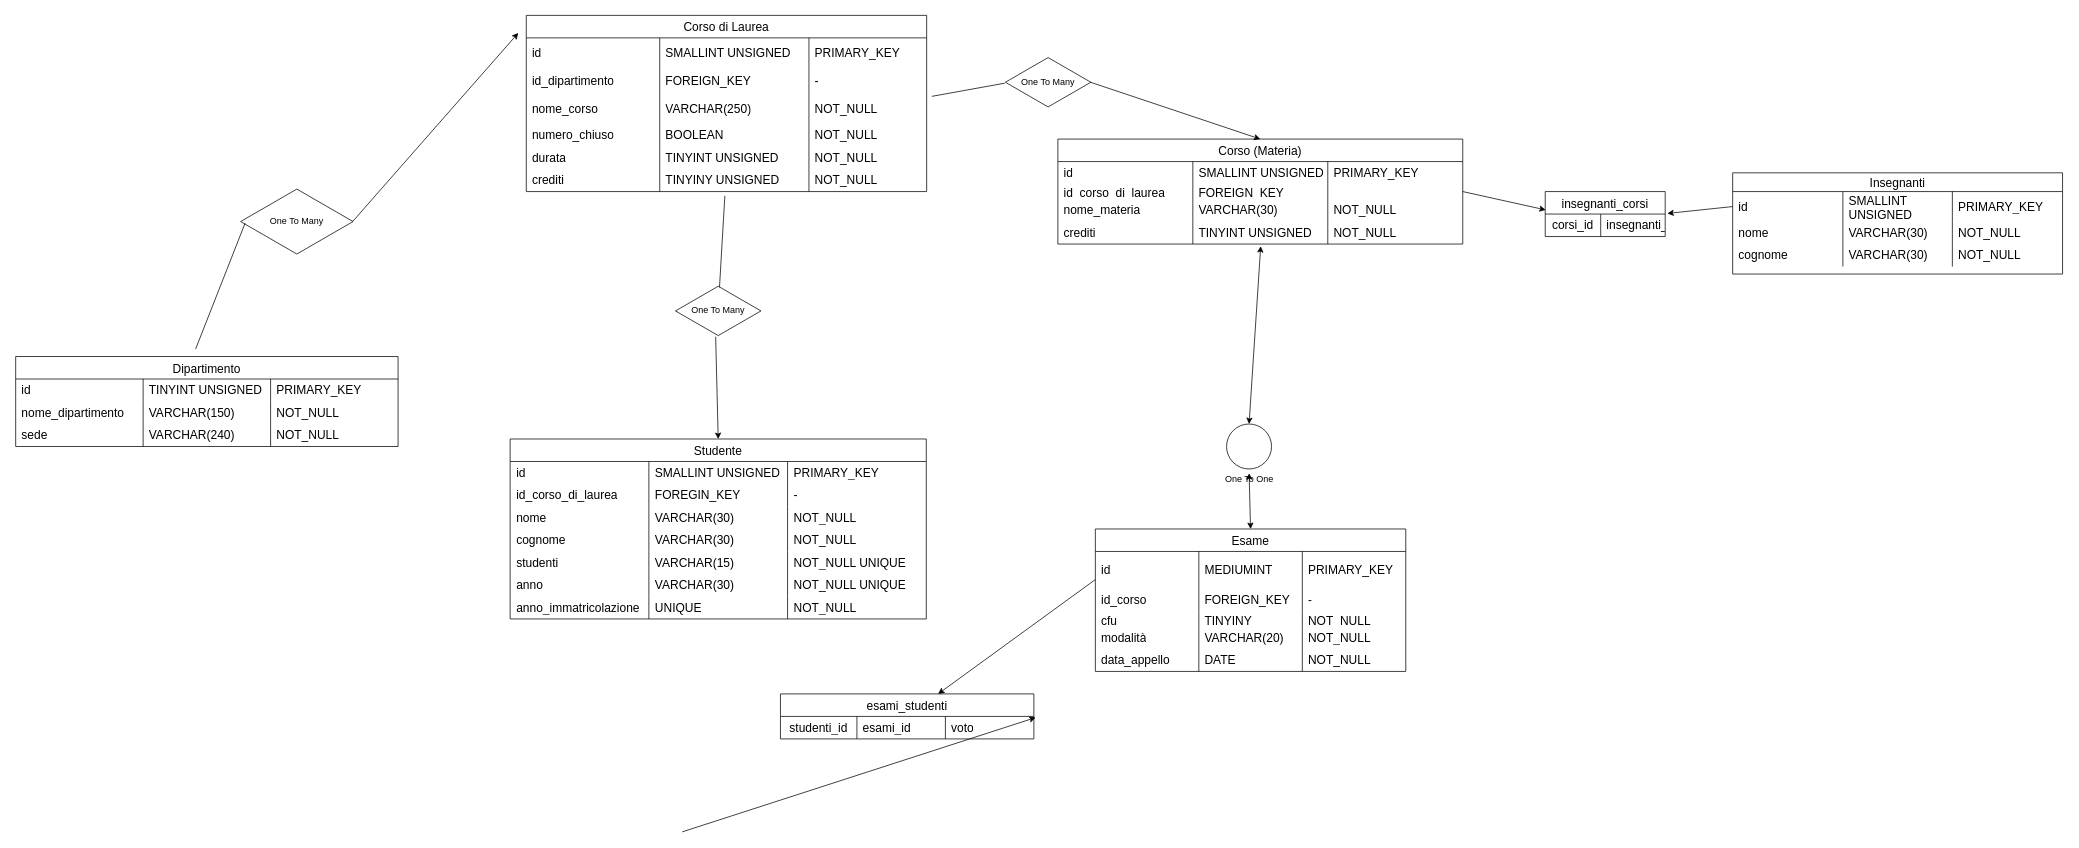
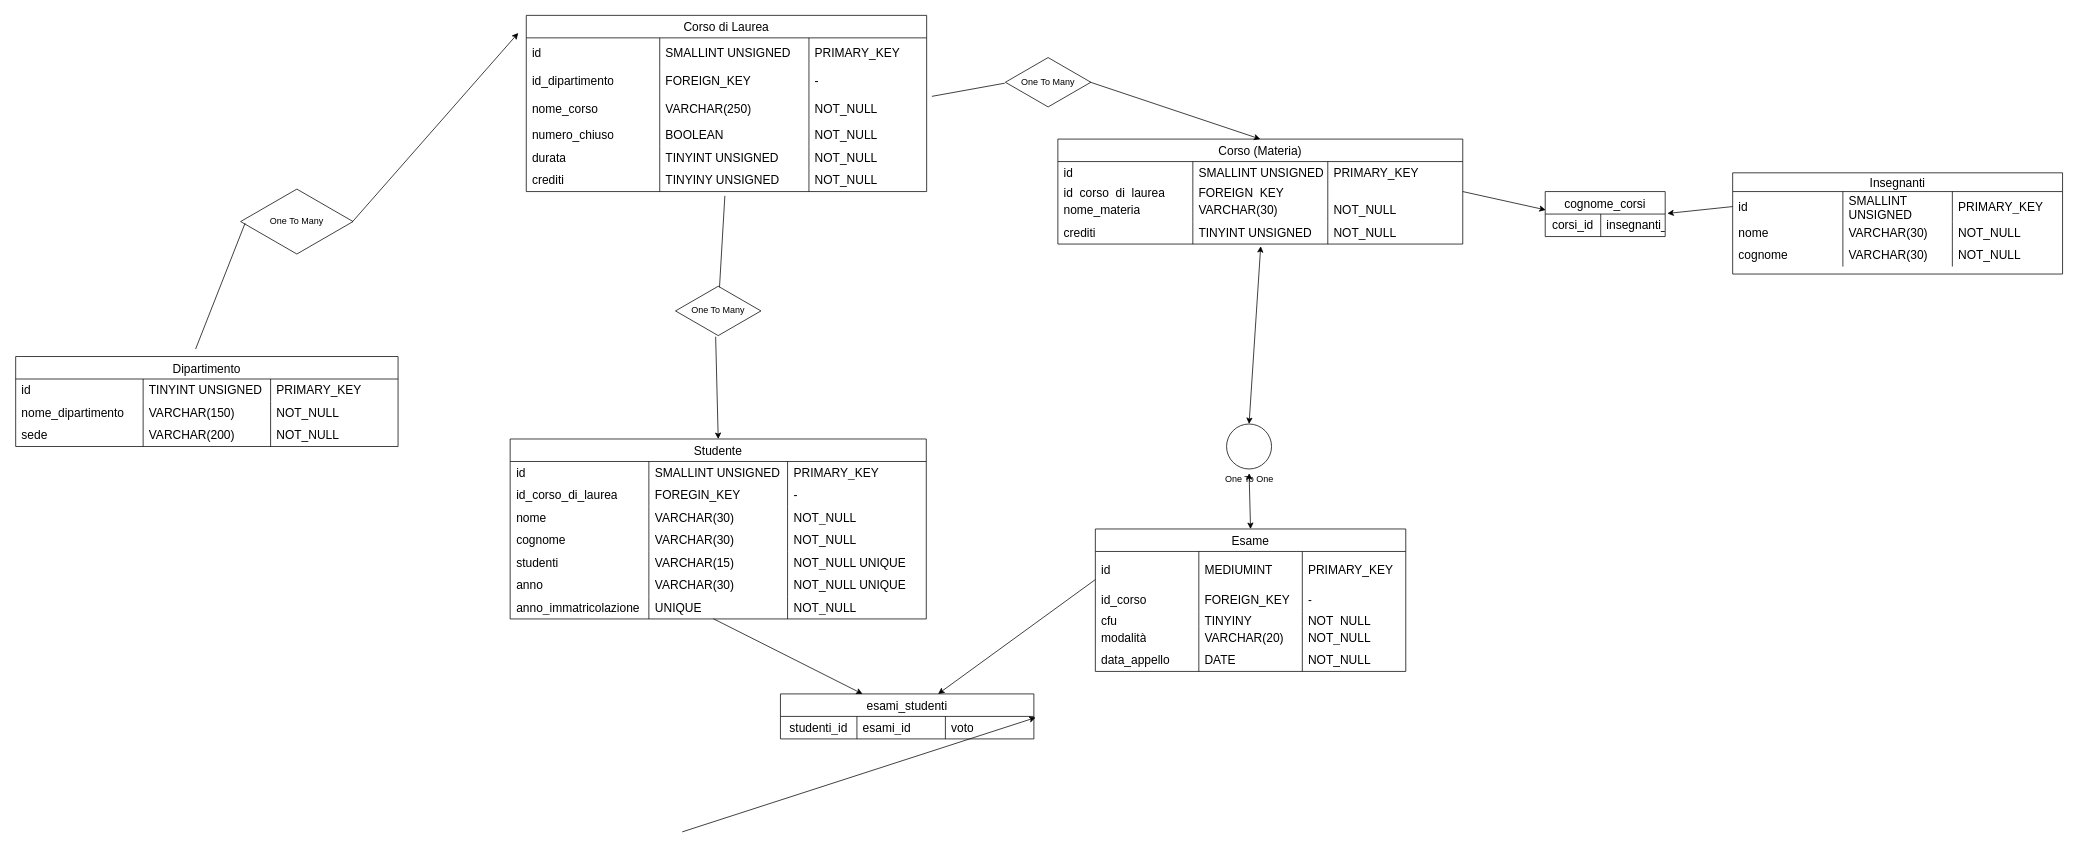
node "insegnanti_corsi": label "insegnanti_corsi" -> "cognome_corsi"
node "VARCHAR(240)": label "VARCHAR(240)" -> "VARCHAR(200)"
edge "UNIQUE" -> "esami_studenti": added
